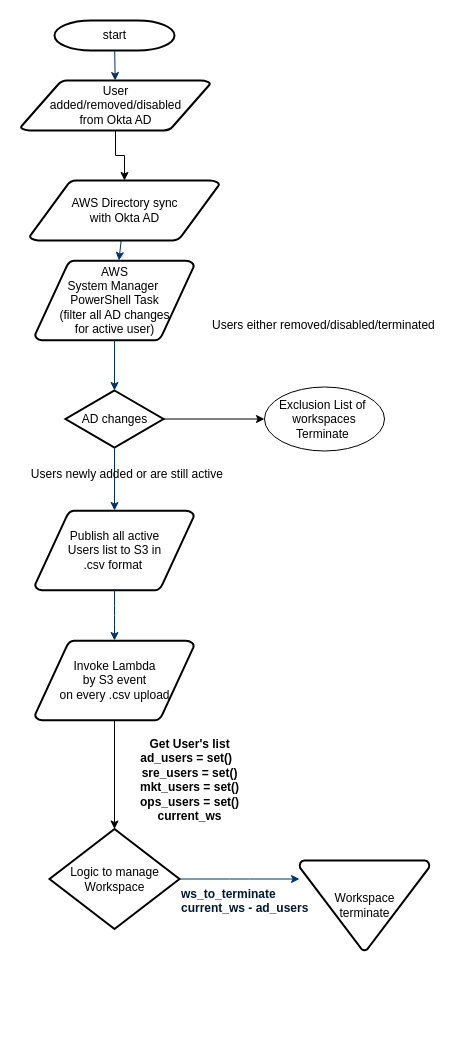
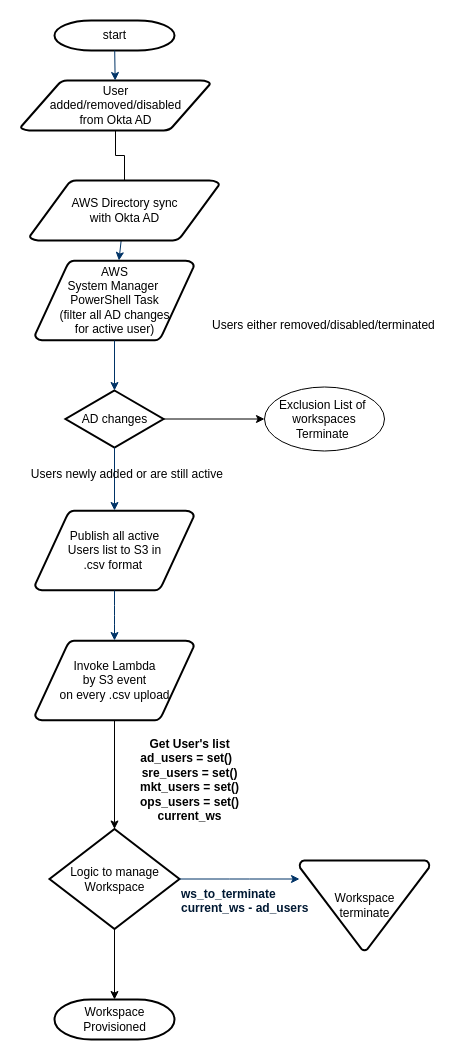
edge "User added/removed/disabled from Okta AD" -> "AWS Directory sync with Okta AD": arrowhead classic -> none
edge "Logic to manage Workspace" -> "Workspace Provisioned": added
node "Workspace Provisioned": added
